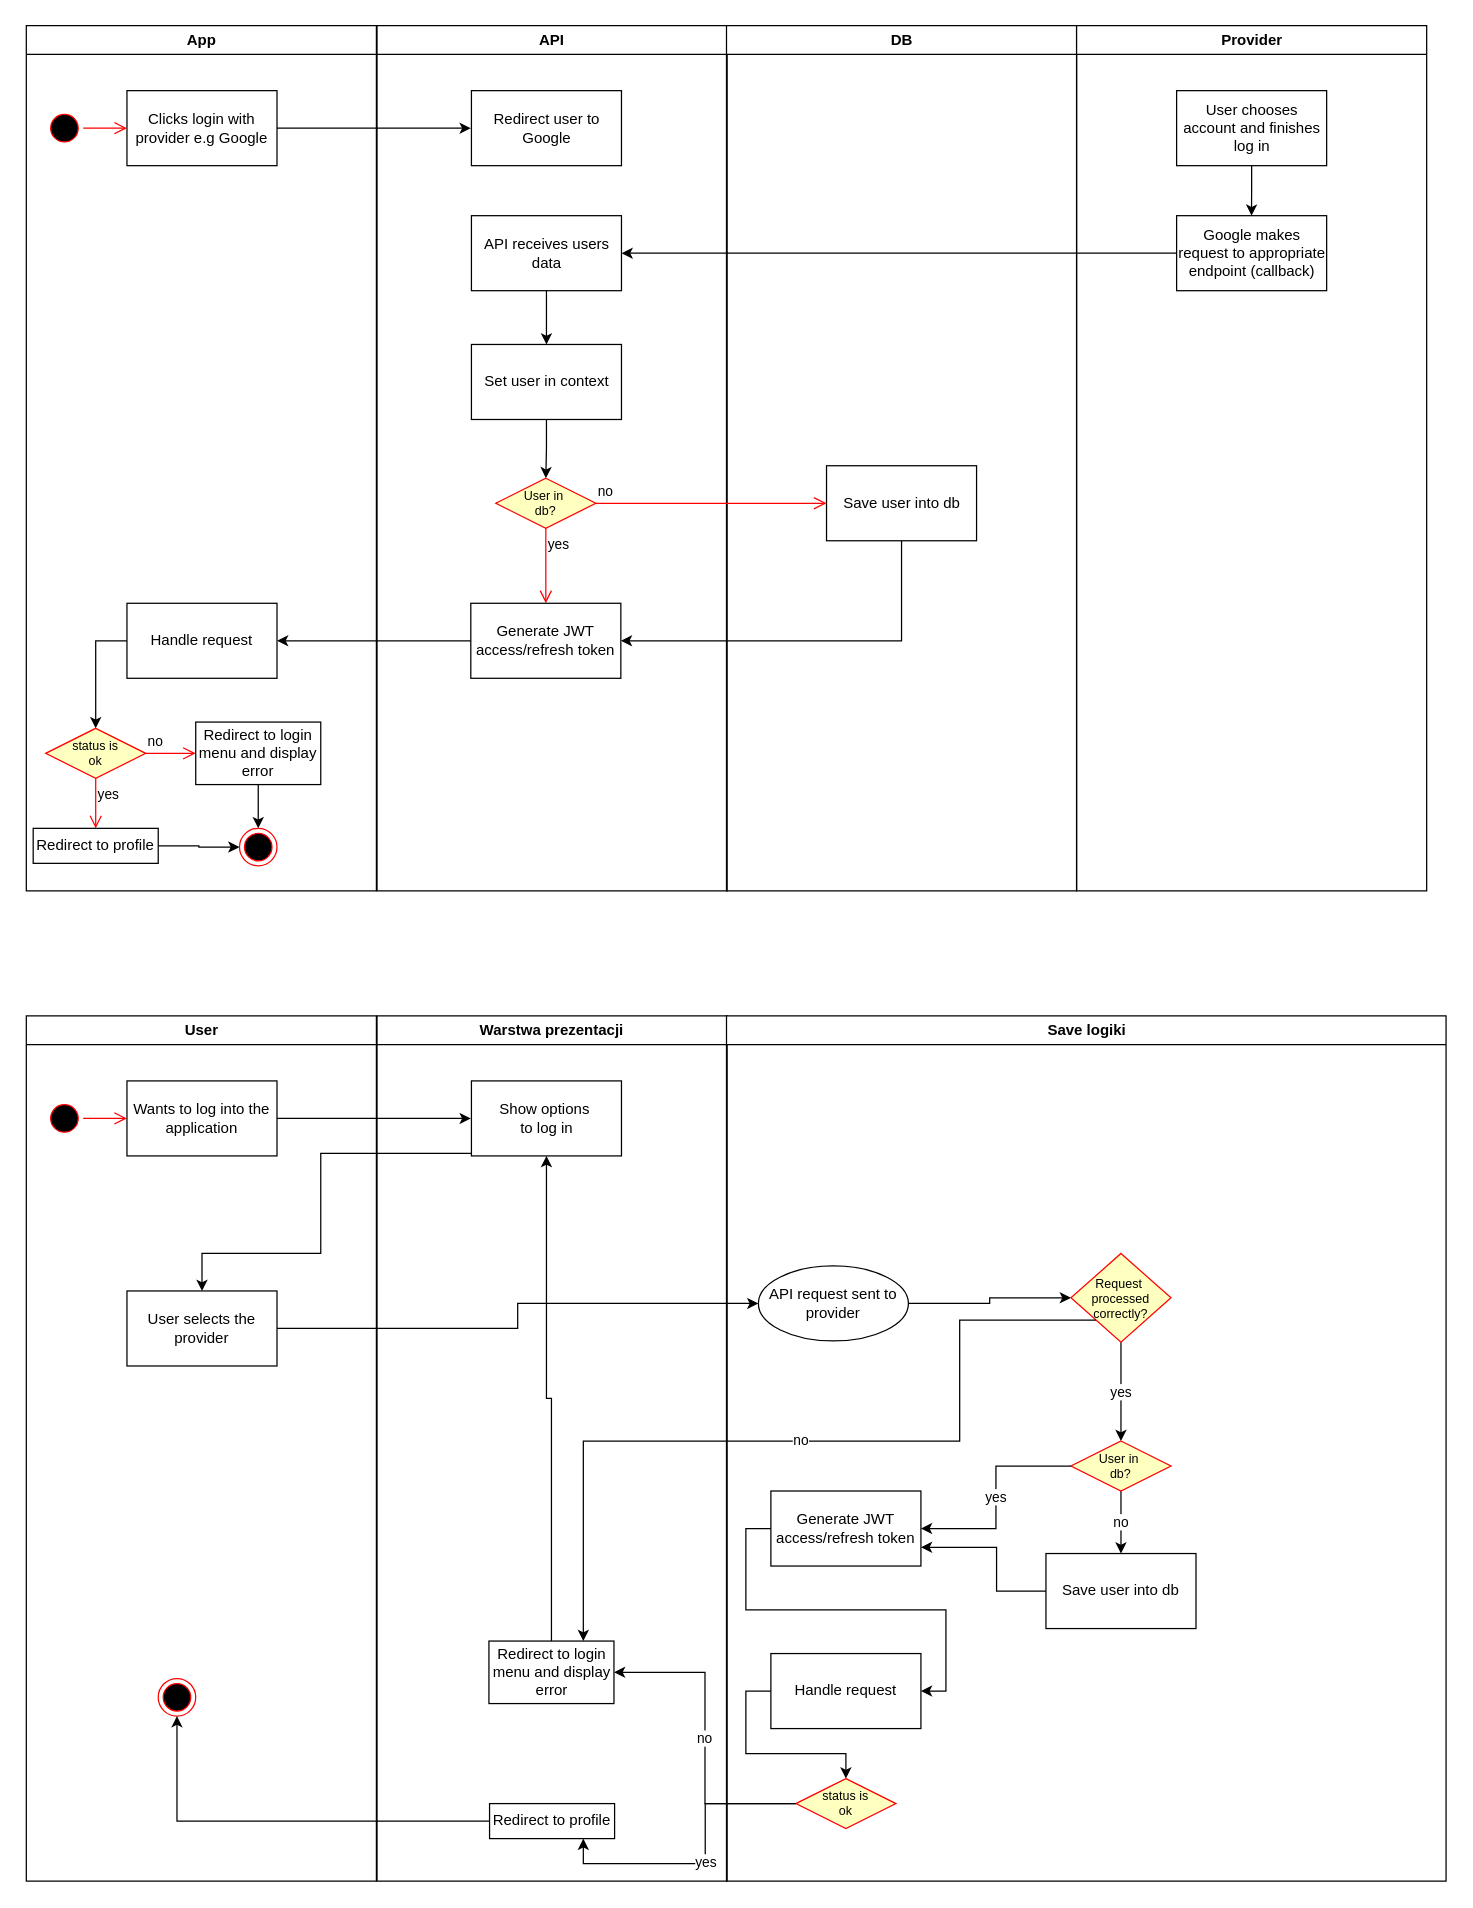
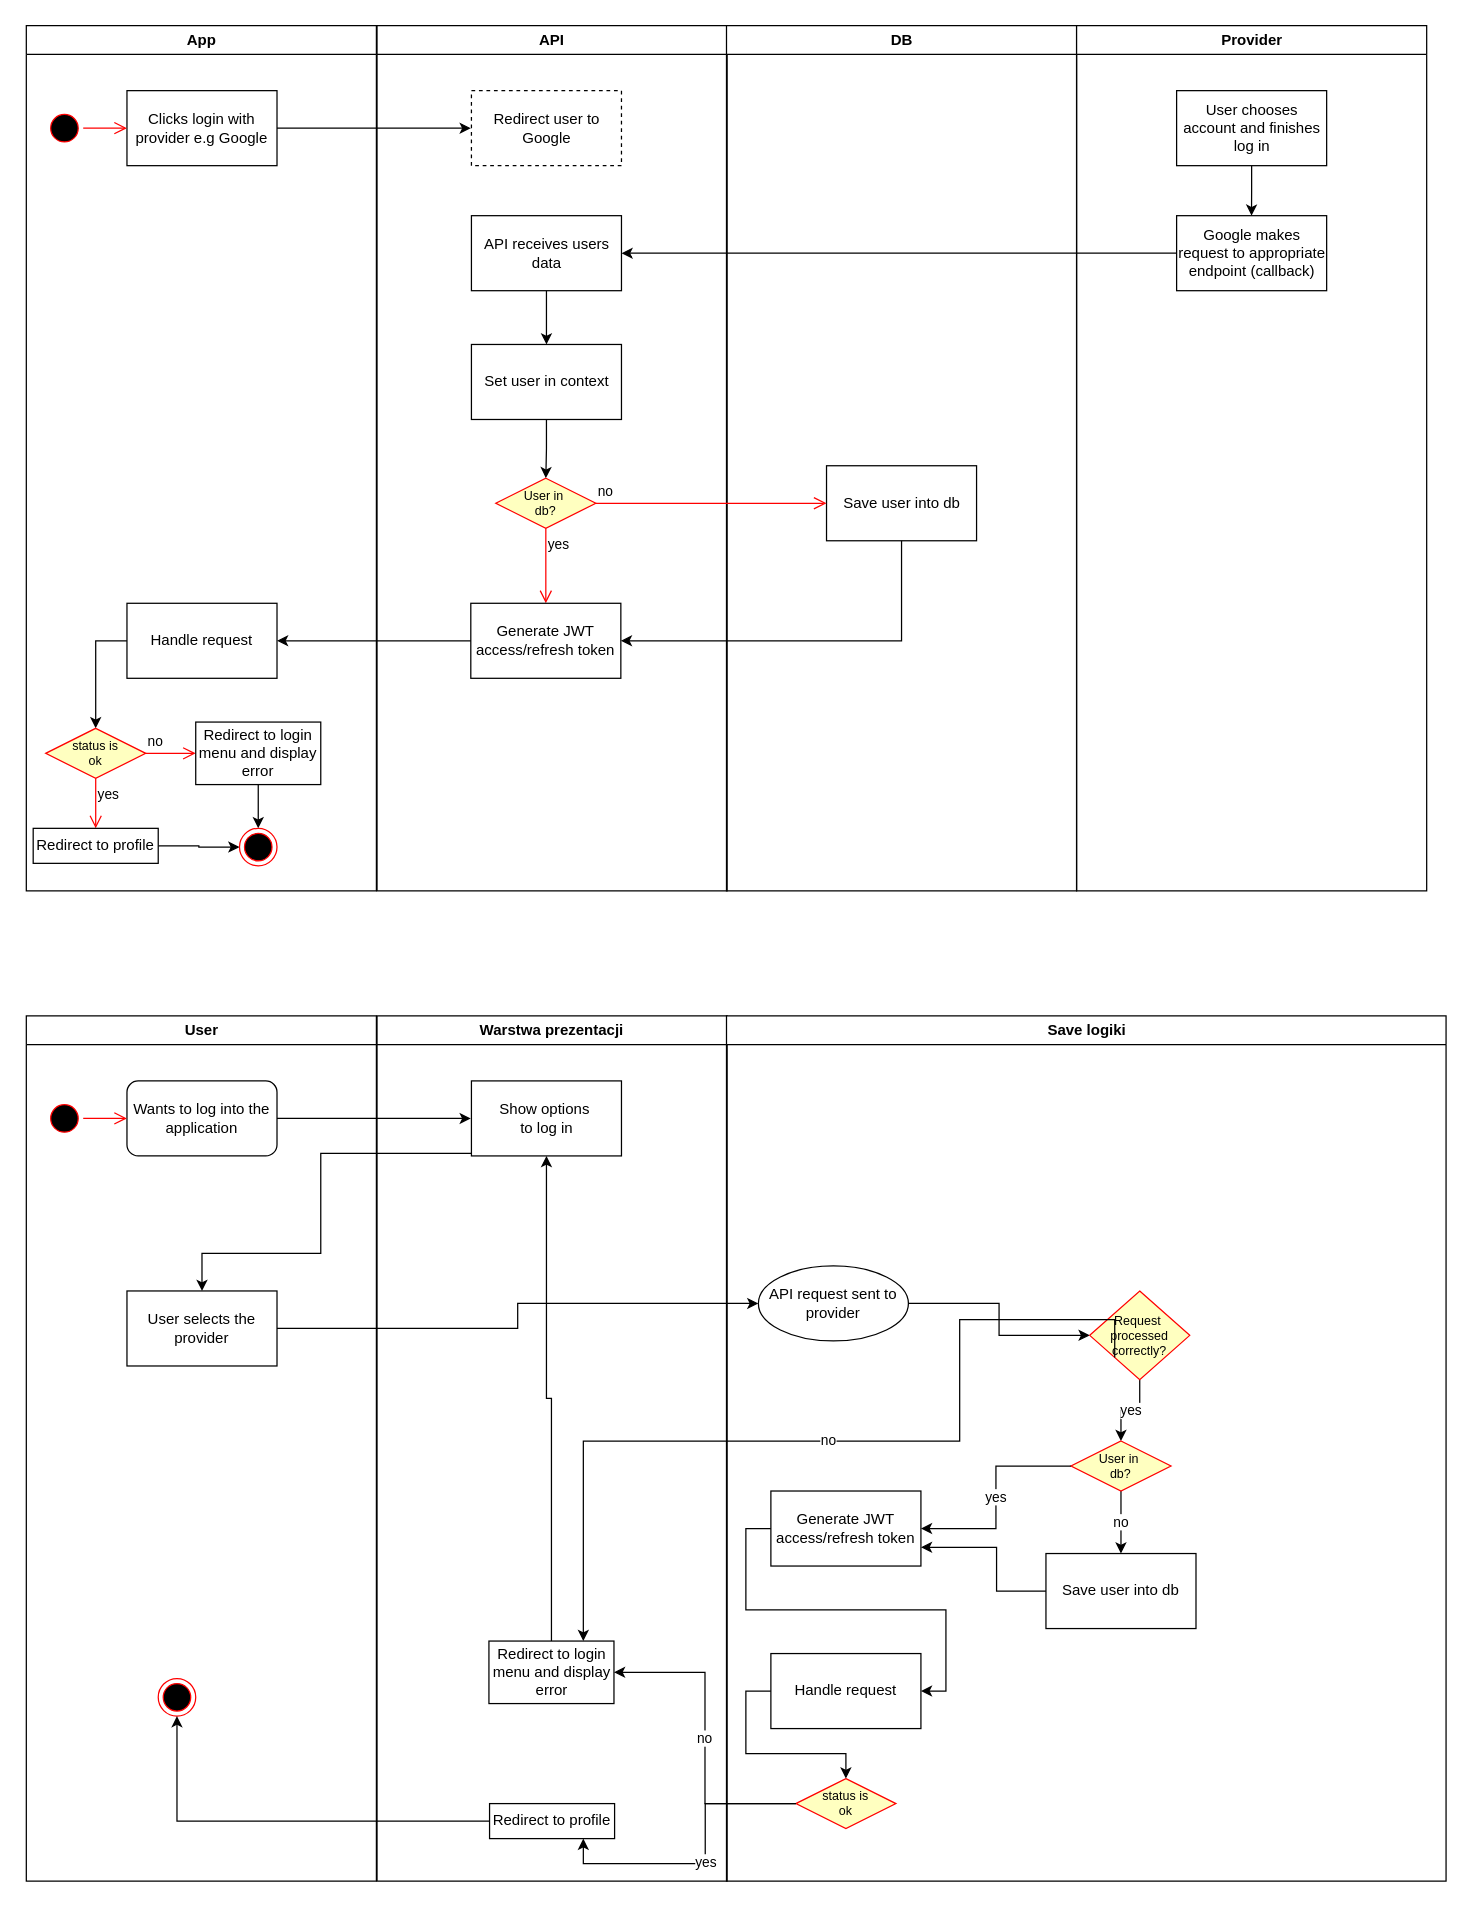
node "Redirect user to Google": style solid -> dashed
node "Wants to log into the application": shape rectangle -> rounded rectangle
node "Request processed correctly?": moved (1121, 1298) -> (1139, 1335)
